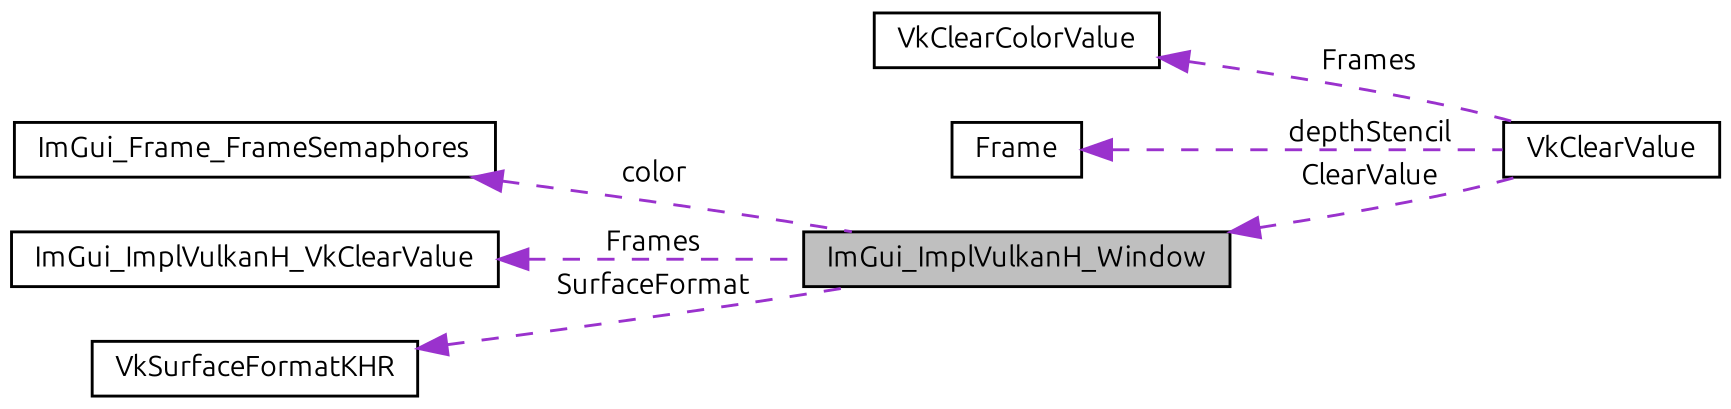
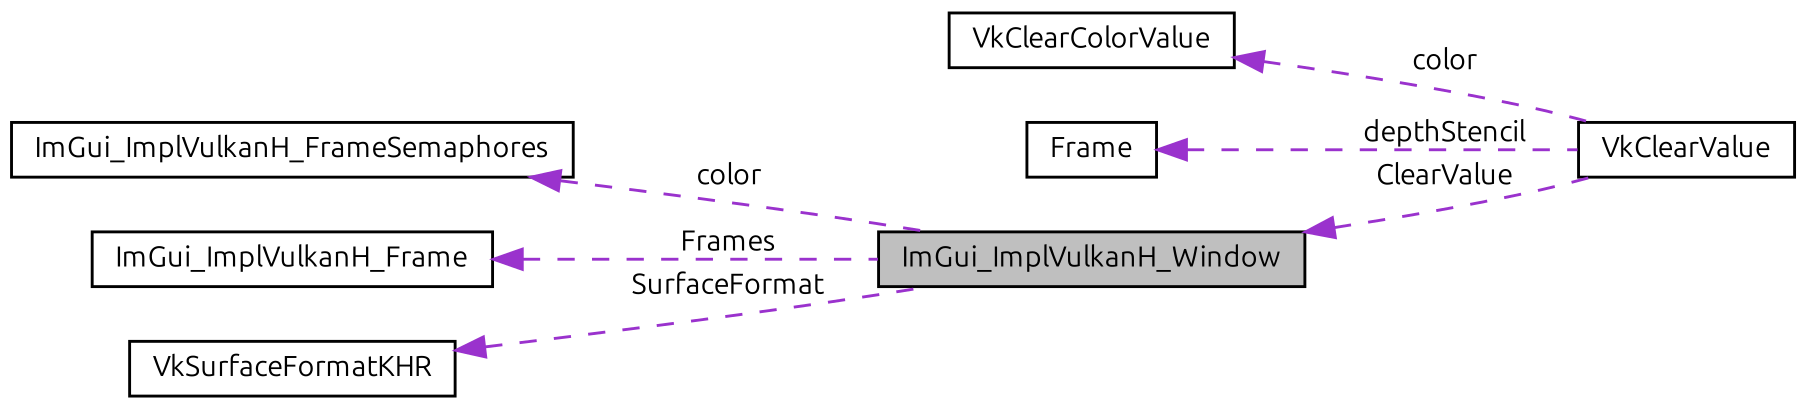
edge "VkClearValue" -> "VkClearColorValue": label " Frames" -> " color"
node "ImGui_Frame_FrameSemaphores": label "ImGui_Frame_FrameSemaphores" -> "ImGui_ImplVulkanH_FrameSemaphores"
node "ImGui_ImplVulkanH_VkClearValue": label "ImGui_ImplVulkanH_VkClearValue" -> "ImGui_ImplVulkanH_Frame"
